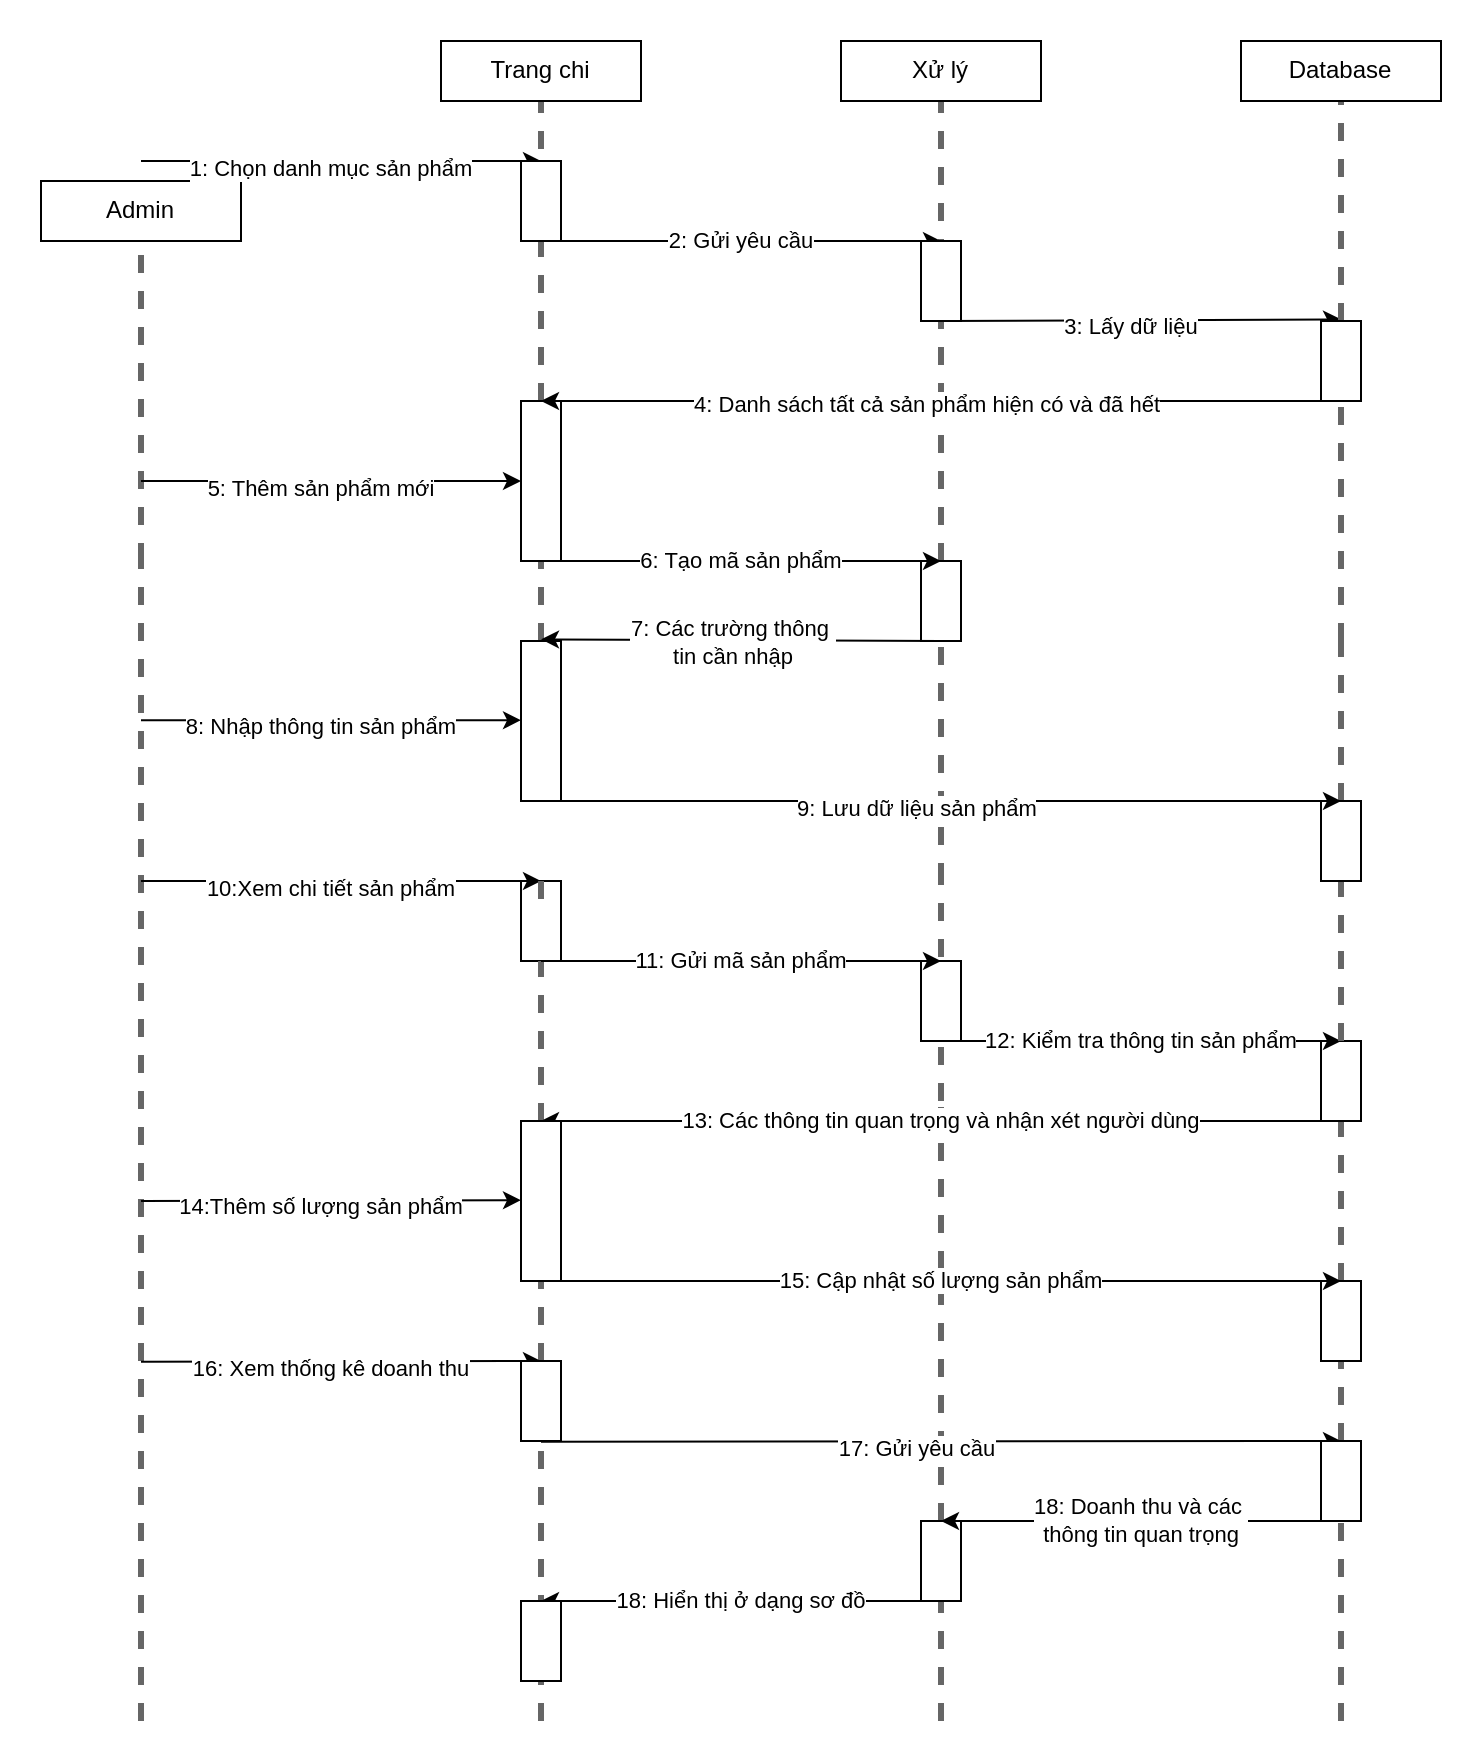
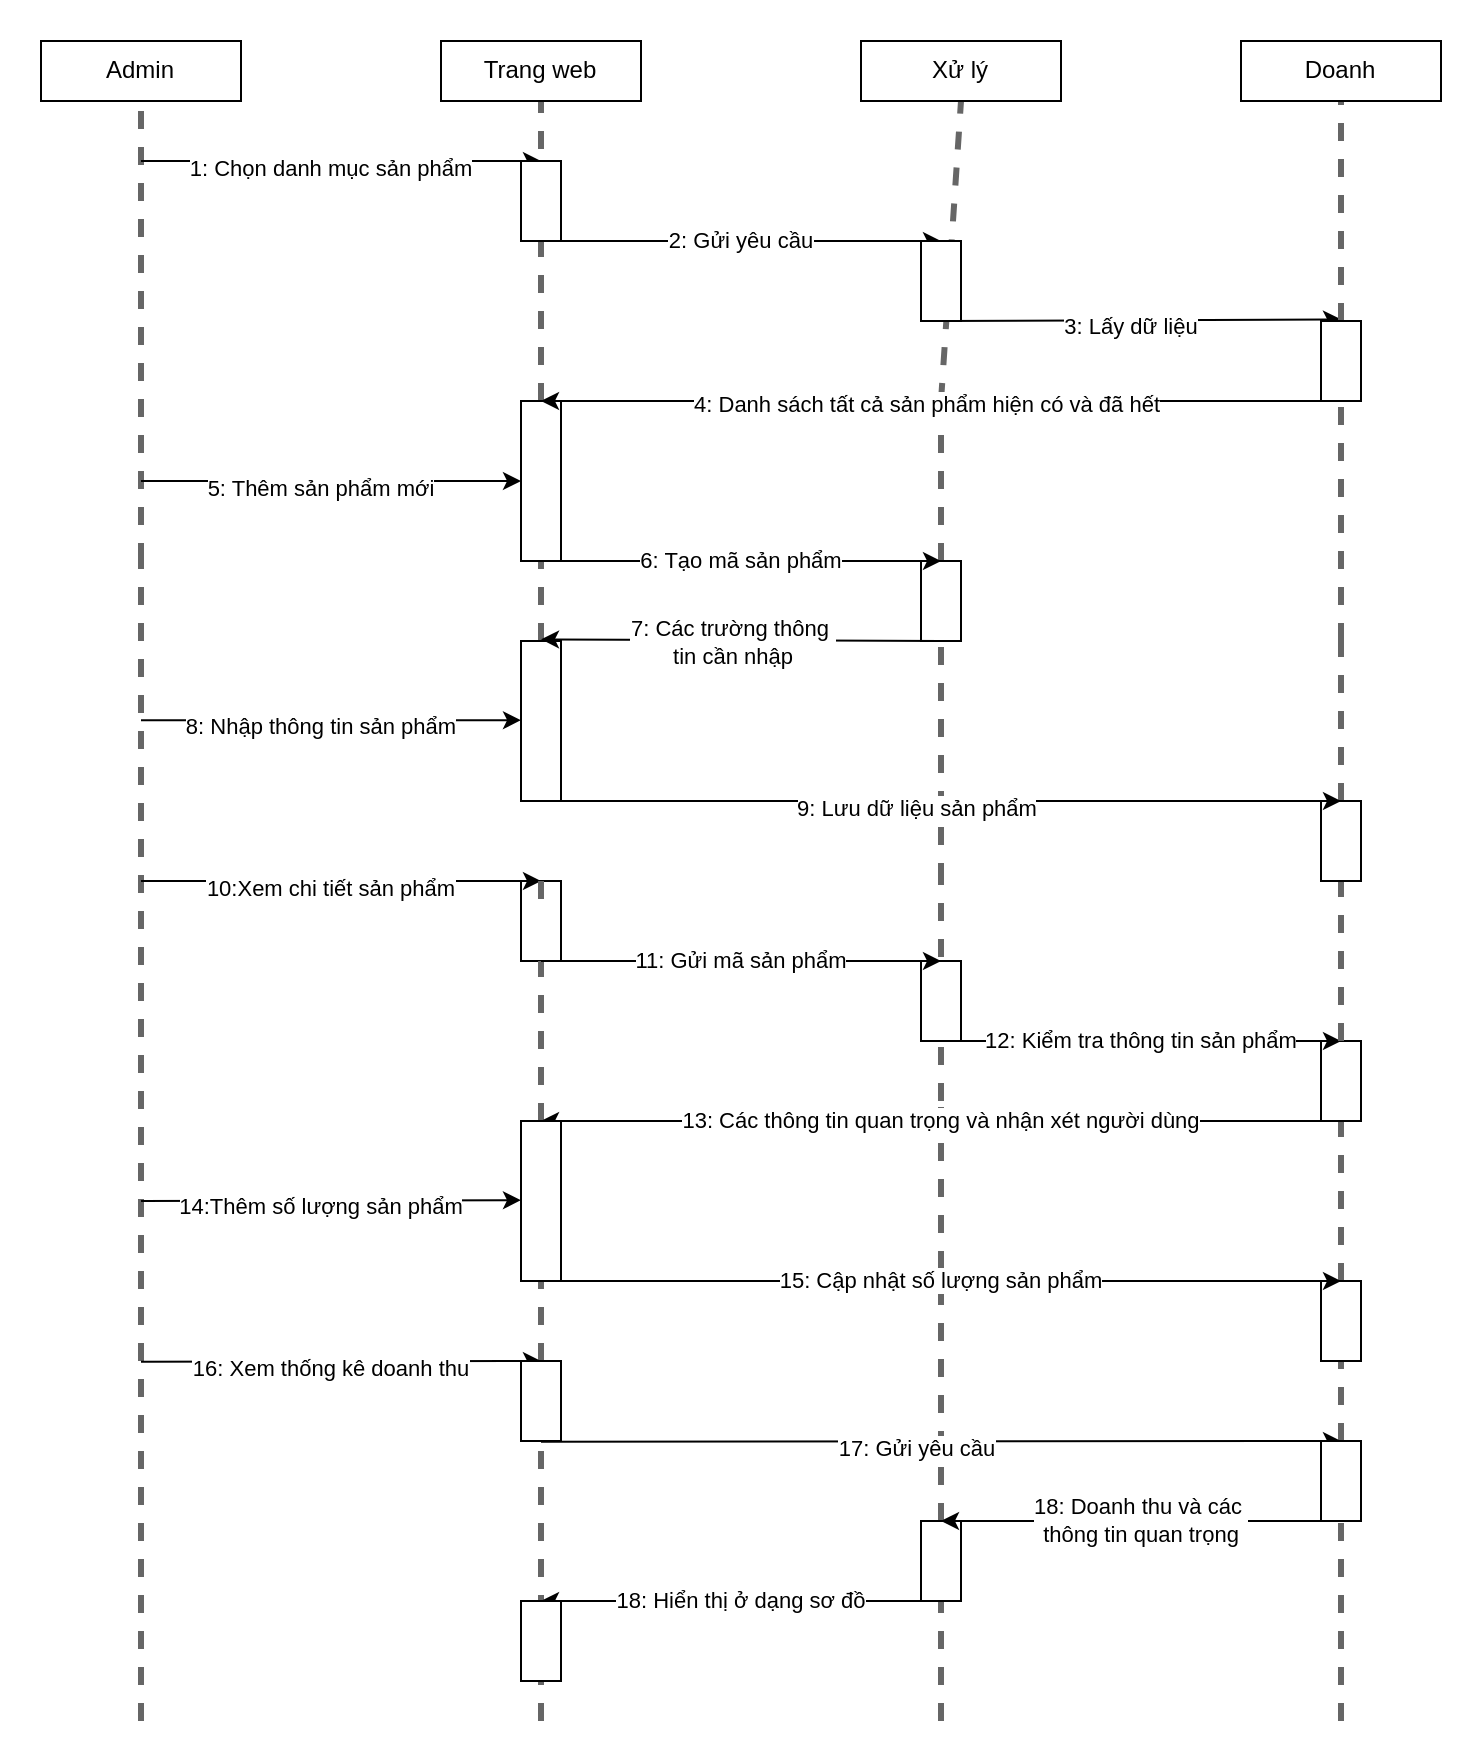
node "Trang chi": label "Trang chi" -> "Trang web"
node "Xử lý": moved (941, 71) -> (961, 71)
node "Database": label "Database" -> "Doanh"
node "Admin": moved (141, 211) -> (141, 71)
